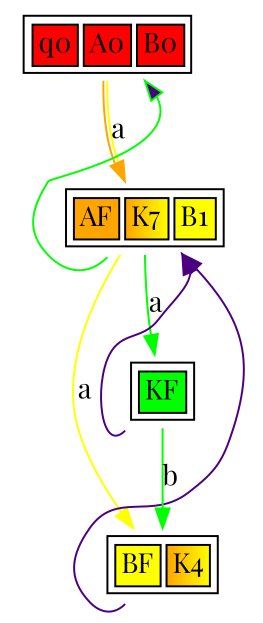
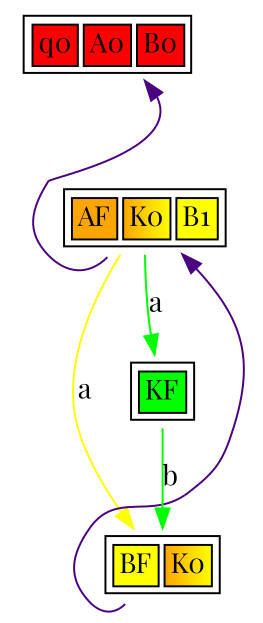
edge "q0" -> "AF": removed, label "a"
edge "AF" -> "q0": color green -> indigo
node "AF": text "K7" -> "K0"
edge "KF" -> "AF": removed
node "BF": text "K4" -> "K0"
